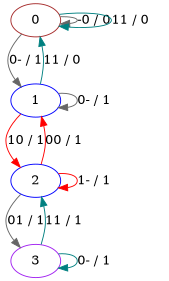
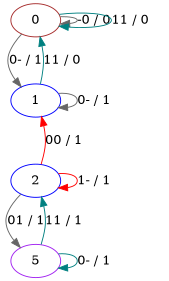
edge "1" -> "2": removed, label "10 / 1"
node "3": label "3" -> "5"
